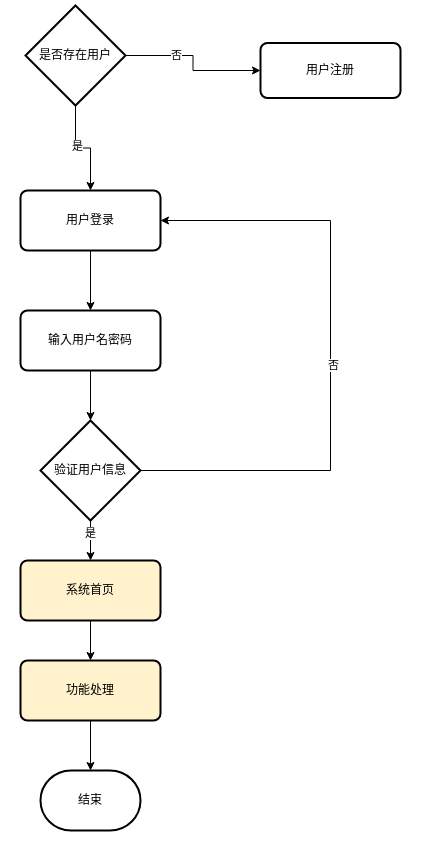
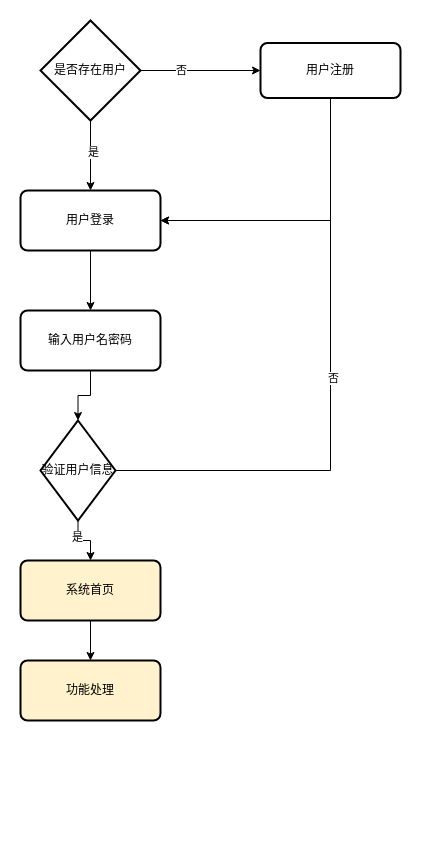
node "是否存在用户": moved (76, 56) -> (91, 71)
edge "用户注册" -> "用户登录": added
node "验证用户信息": size 100x100 -> 75x100
edge "功能处理" -> "结束": removed
node "结束": removed
